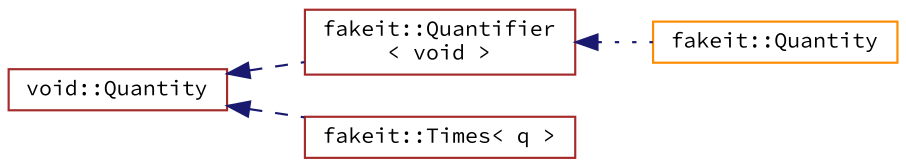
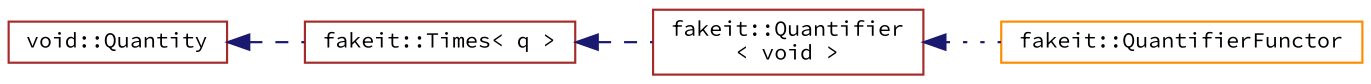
node "fakeit::Quantity": label "fakeit::Quantity" -> "fakeit::QuantifierFunctor"
edge "fakeit::Quantifier < void >" -> "void::Quantity": now "fakeit::Quantifier < void >" -> "fakeit::Times< q >"
